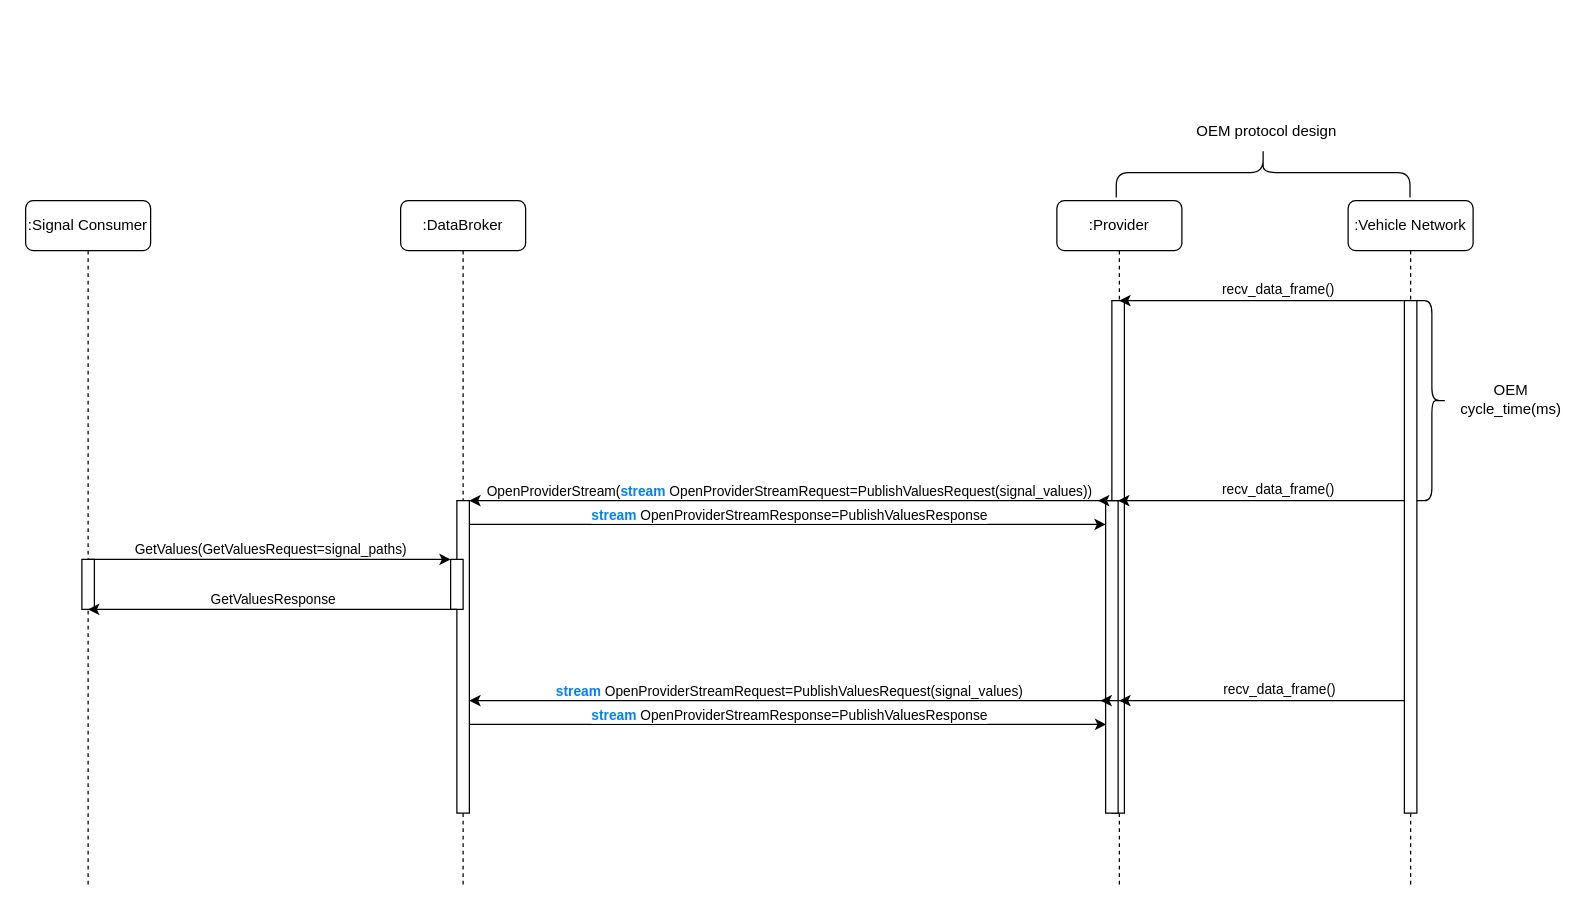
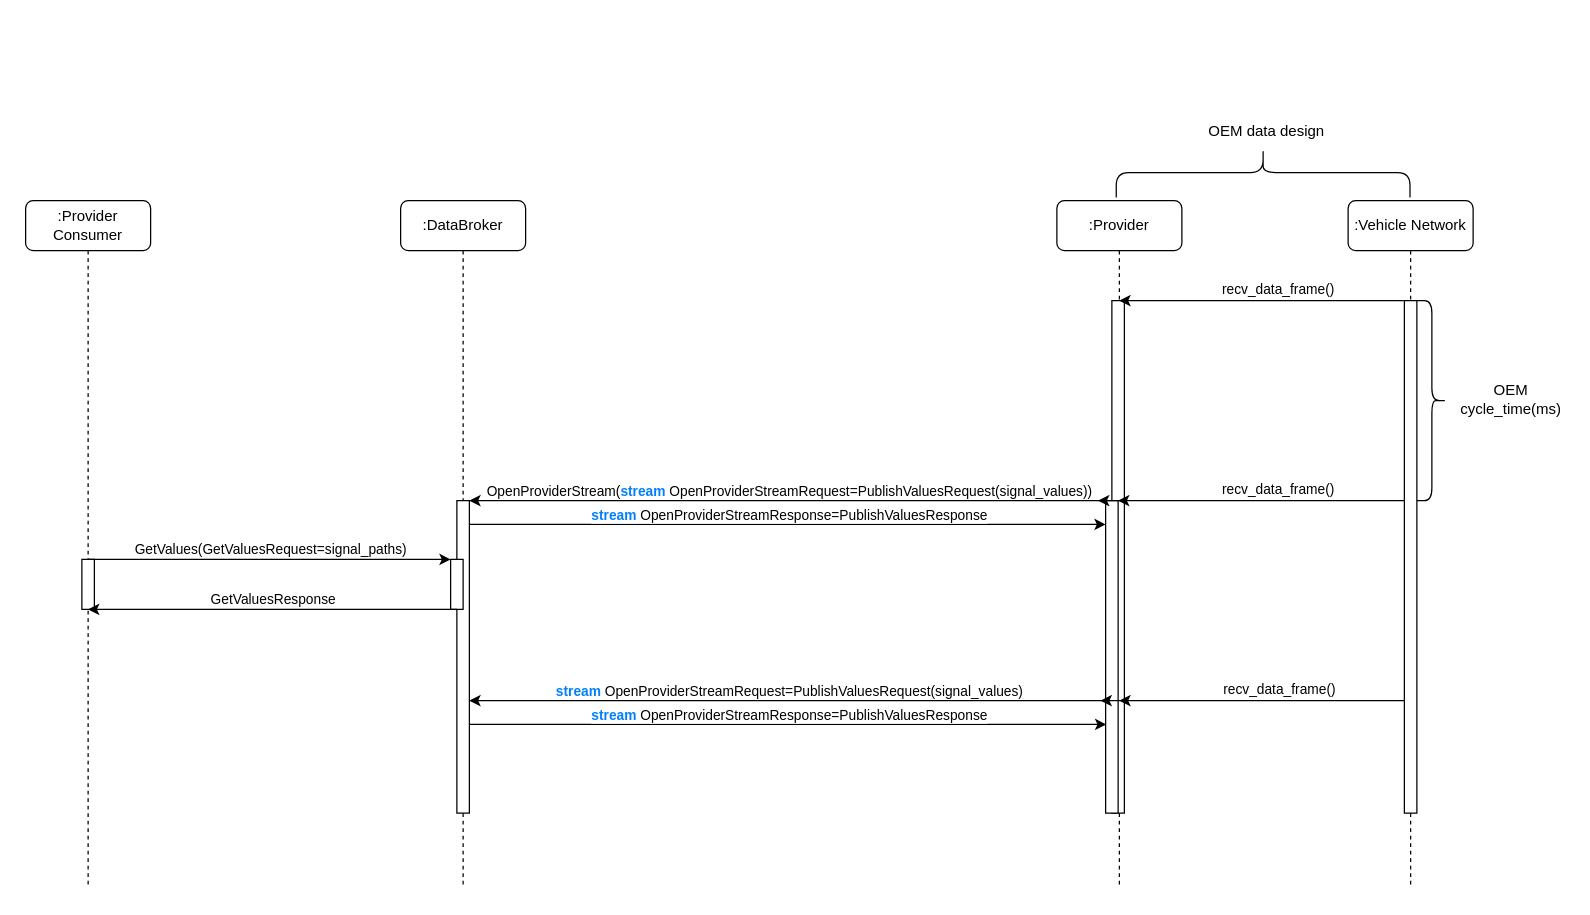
node "OEM protocol design": label "OEM protocol design" -> "OEM data design"
node ":Signal Consumer": label ":Signal Consumer" -> ":Provider Consumer"
